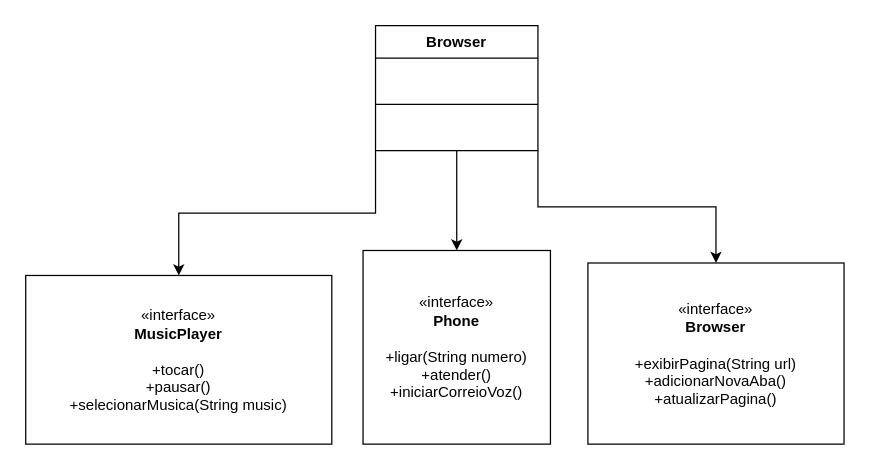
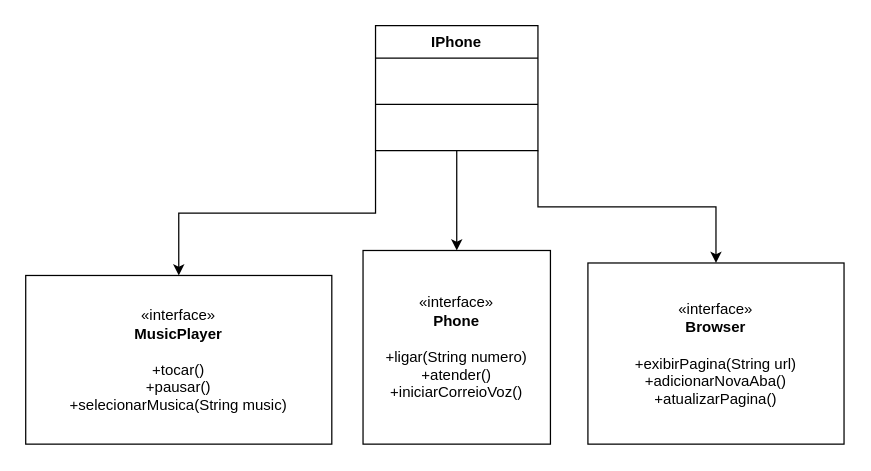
node "Browser": label "Browser" -> "IPhone"
